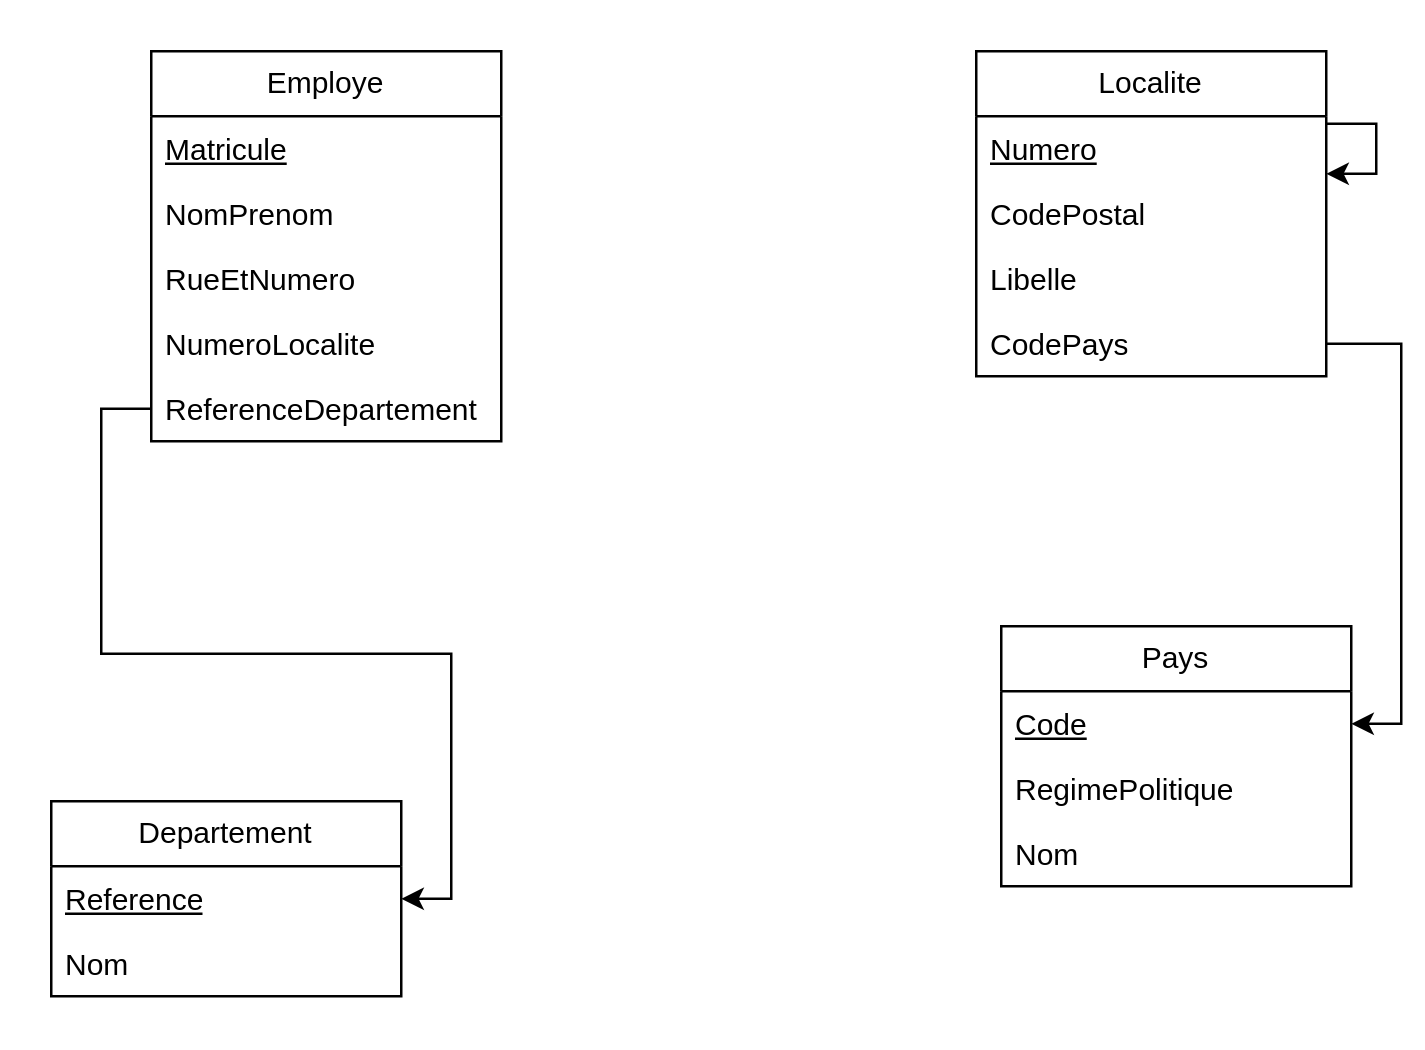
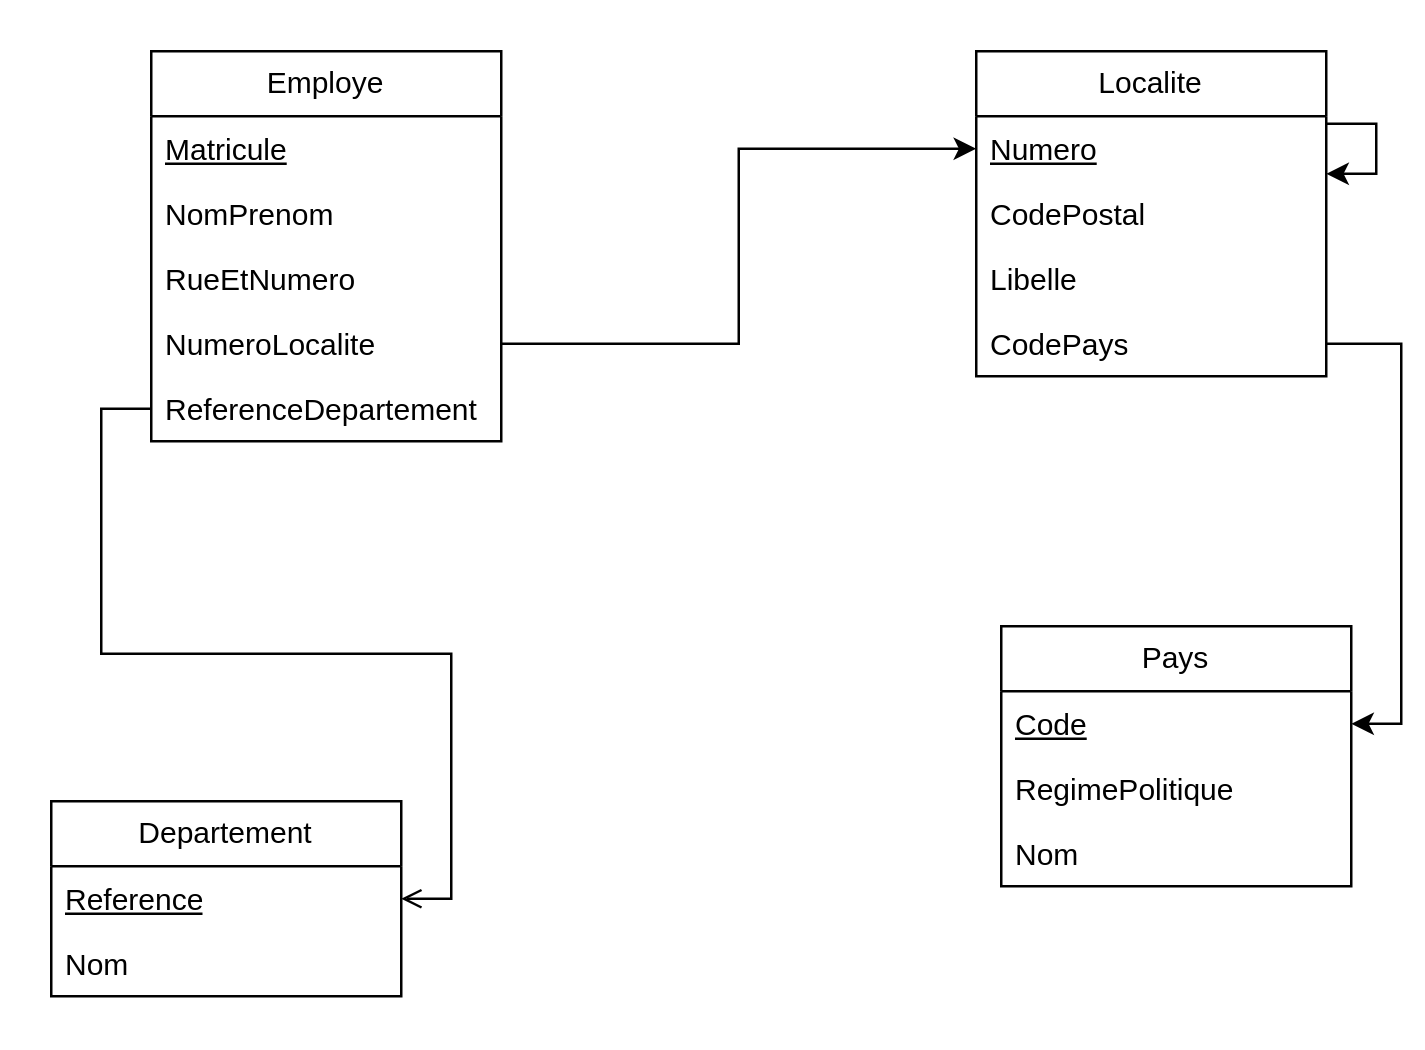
edge "NumeroLocalite" -> "Numero": added
edge "ReferenceDepartement" -> "Reference": arrowhead classic -> open
